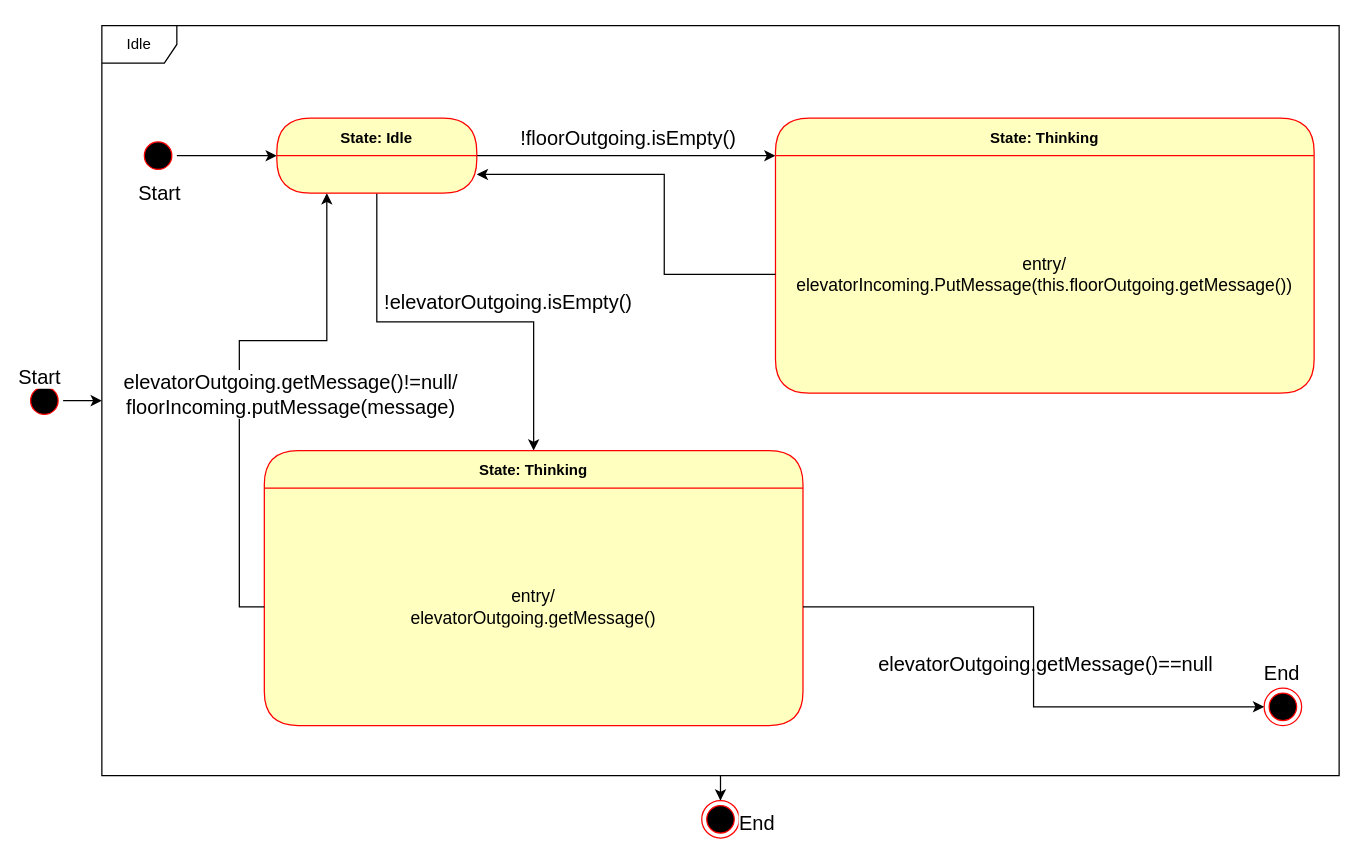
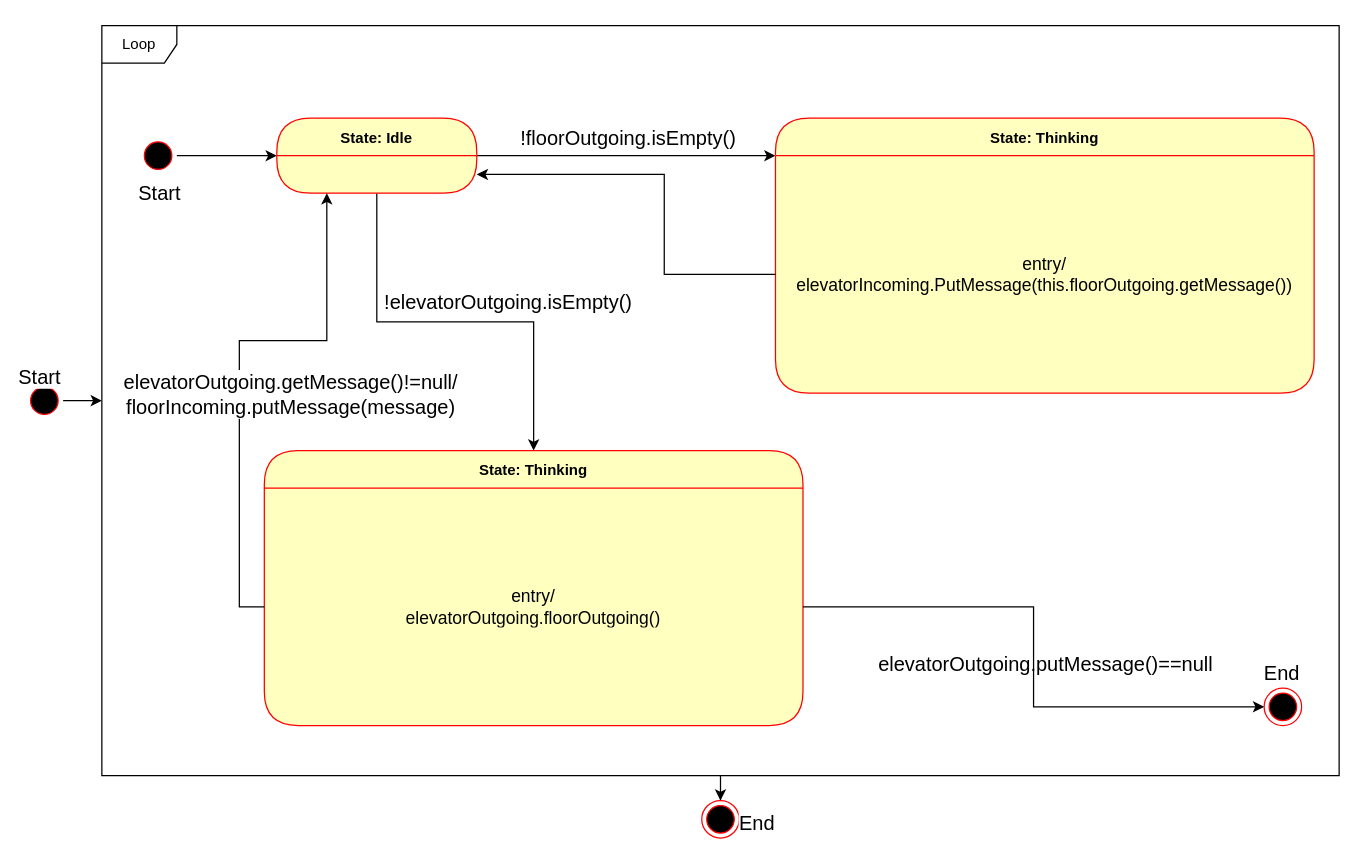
node "Idle": label "Idle" -> "Loop"
node "entry/ elevatorOutgoing.getMessage()": label "entry/ elevatorOutgoing.getMessage()" -> "entry/ elevatorOutgoing.floorOutgoing()"
node "elevatorOutgoing.getMessage()==null": label "elevatorOutgoing.getMessage()==null" -> "elevatorOutgoing.putMessage()==null"
